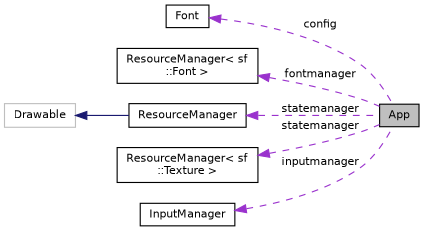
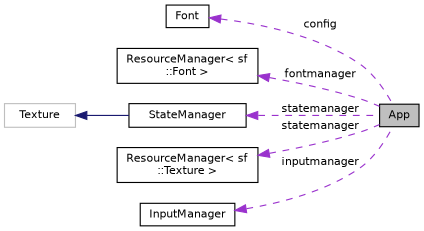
node "Drawable": label "Drawable" -> "Texture"
node "ResourceManager": label "ResourceManager" -> "StateManager"
